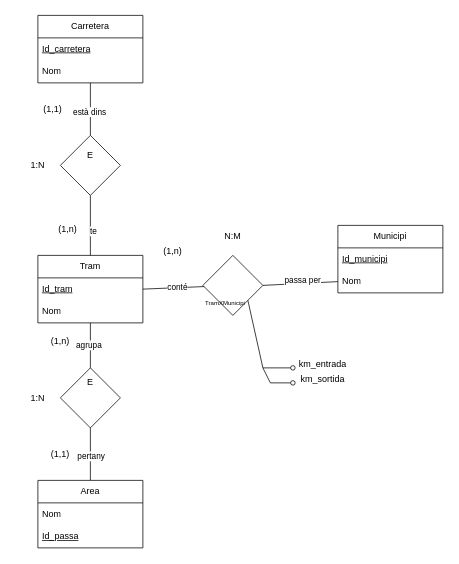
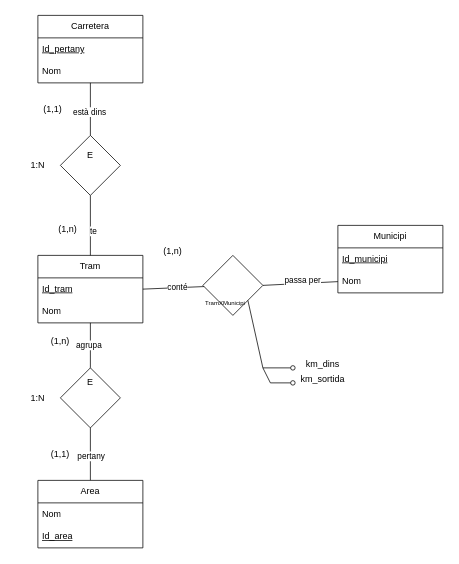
node "Id_carretera": label "Id_carretera" -> "Id_pertany"
node "N:M": removed
node "km_entrada": label "km_entrada" -> "km_dins"
node "Id_passa": label "Id_passa" -> "Id_area"
